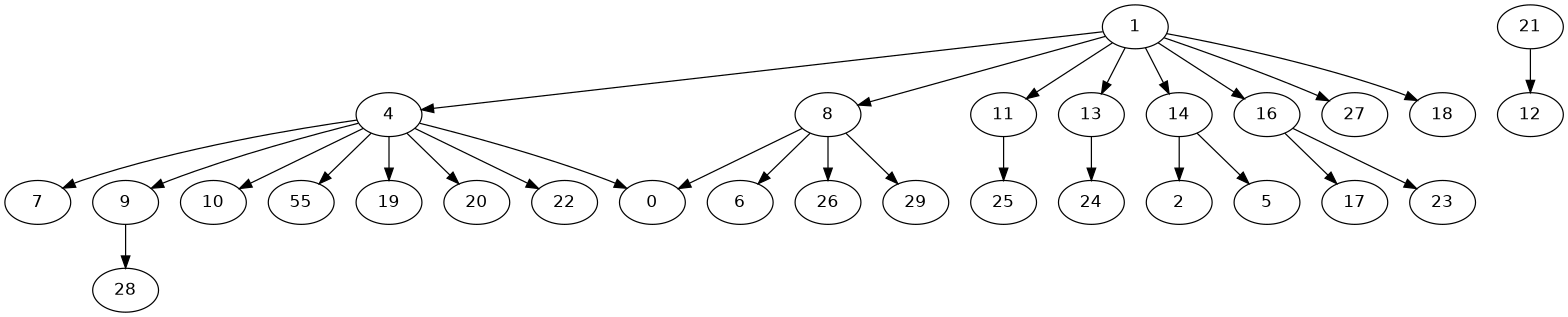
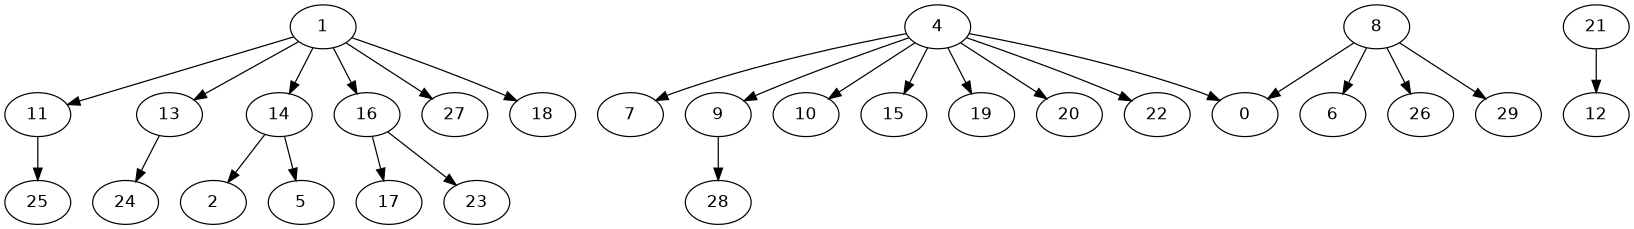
edge "1" -> "8": removed
edge "1" -> "4": removed
node "55": label "55" -> "15"
